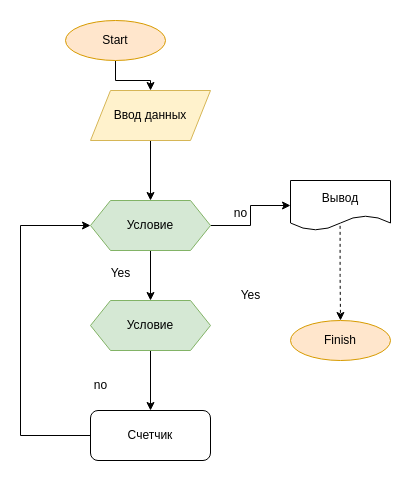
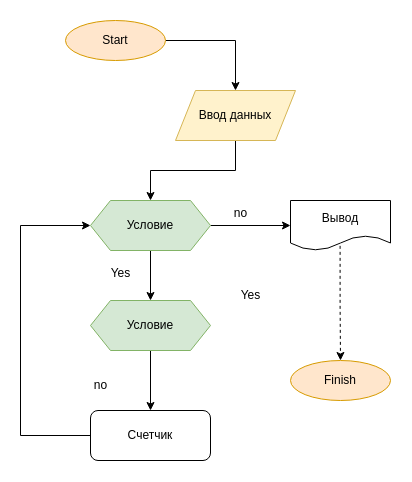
node "Ввод данных": moved (151, 116) -> (236, 116)
node "Вывод": moved (341, 206) -> (341, 226)
node "Finish": moved (341, 341) -> (341, 381)
